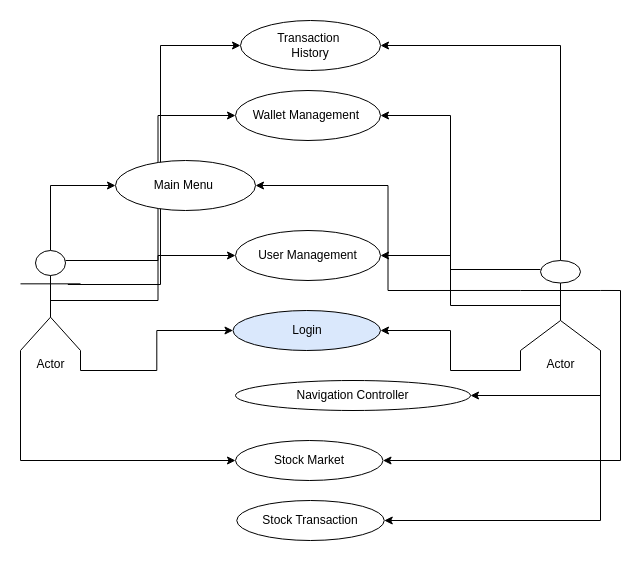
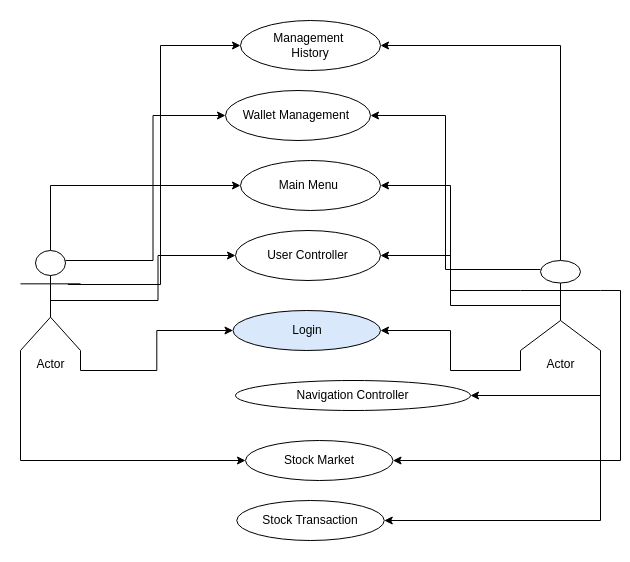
node "Transaction History": label "Transaction History" -> "Management History"
node "Wallet Management": moved (308, 116) -> (298, 116)
node "Main Menu": moved (186, 186) -> (311, 186)
node "User Management": label "User Management" -> "User Controller"
node "Stock Market": moved (309, 461) -> (319, 461)
